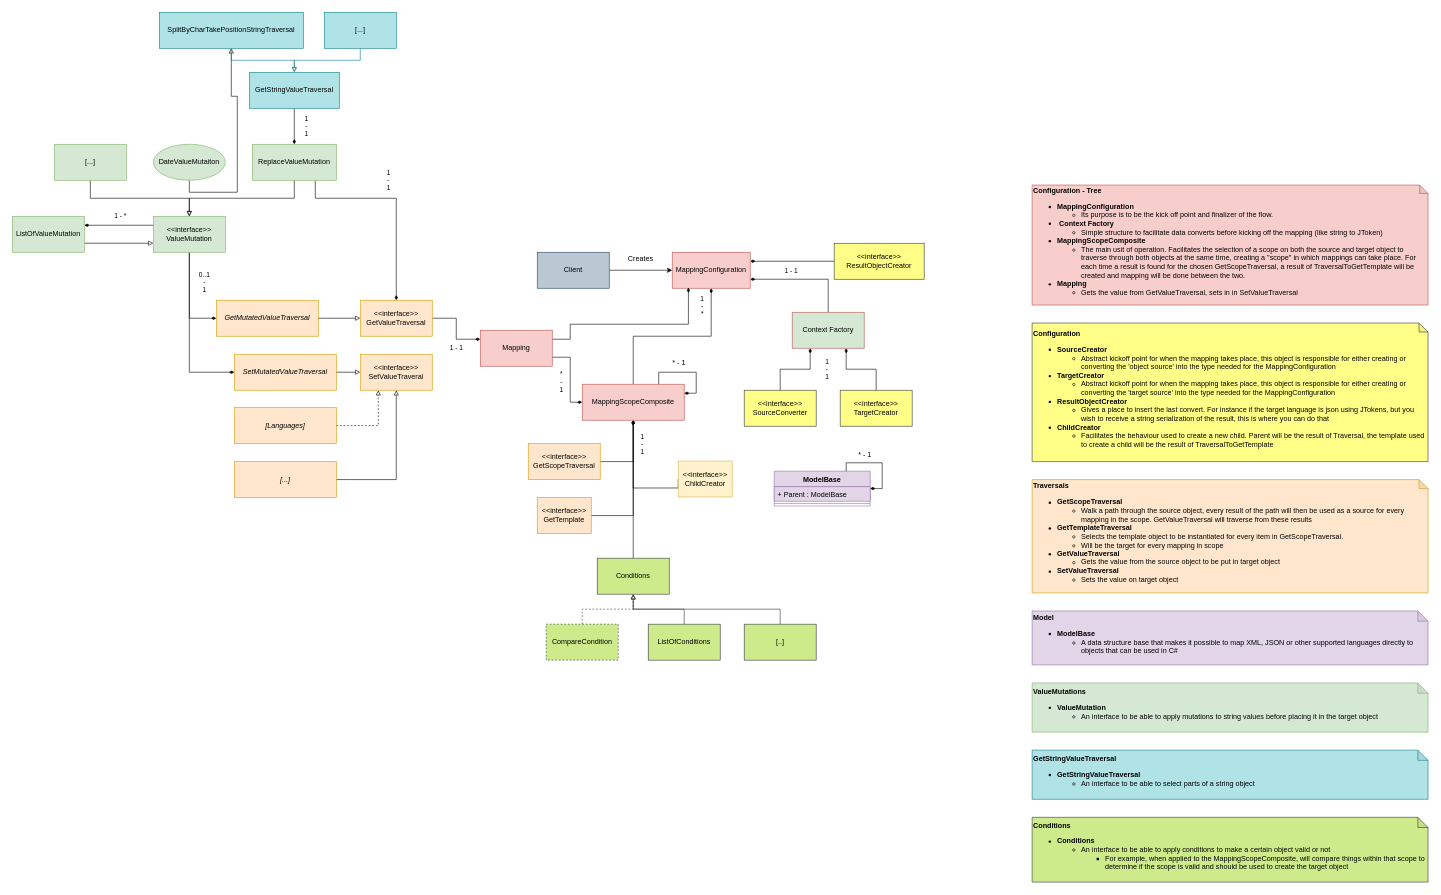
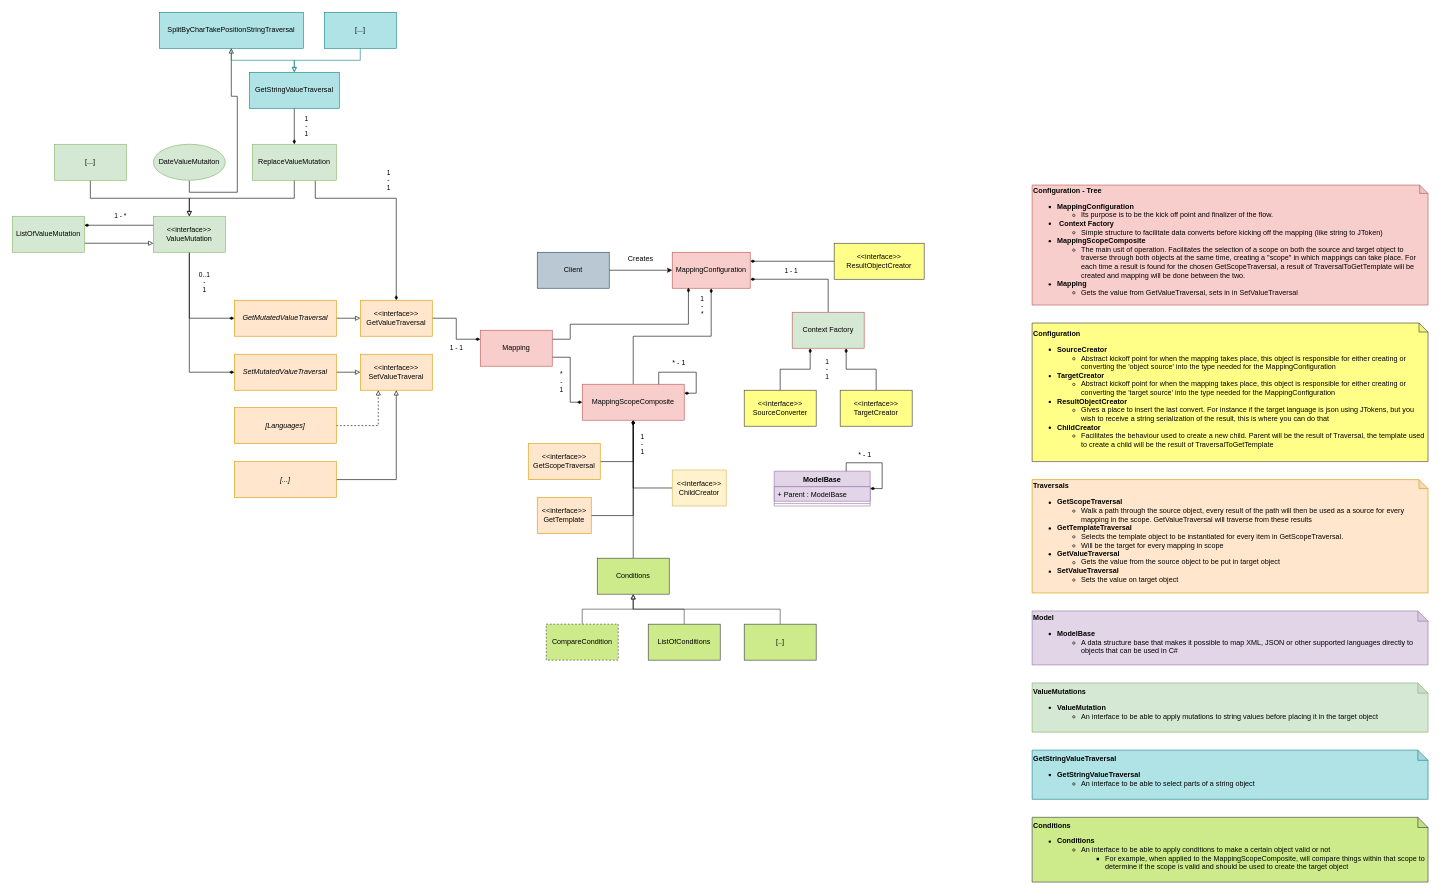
node "GetMutatedValueTraversal": moved (267, 318) -> (285, 318)
node "<<interface>> ChildCreator": moved (705, 479) -> (699, 488)
edge "CompareCondition" -> "Conditions": style dashed -> solid
